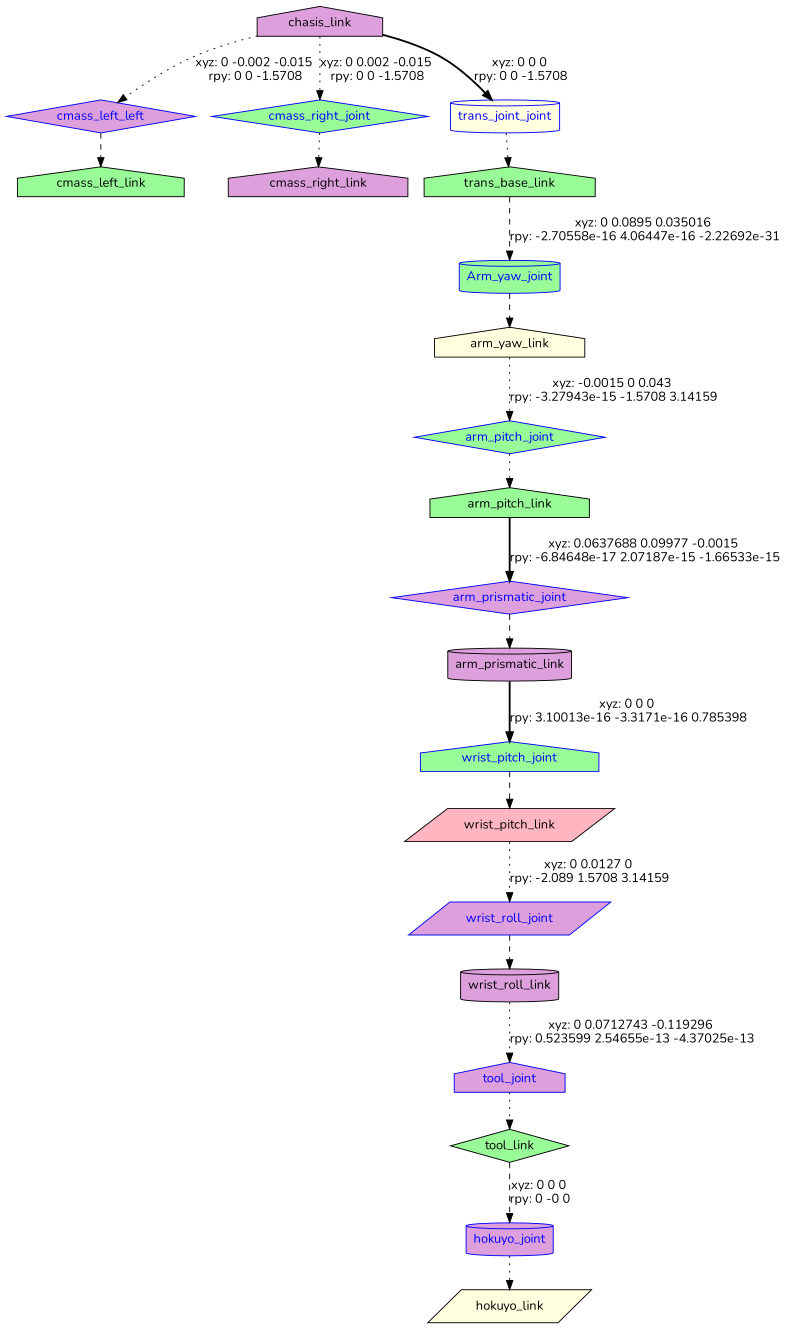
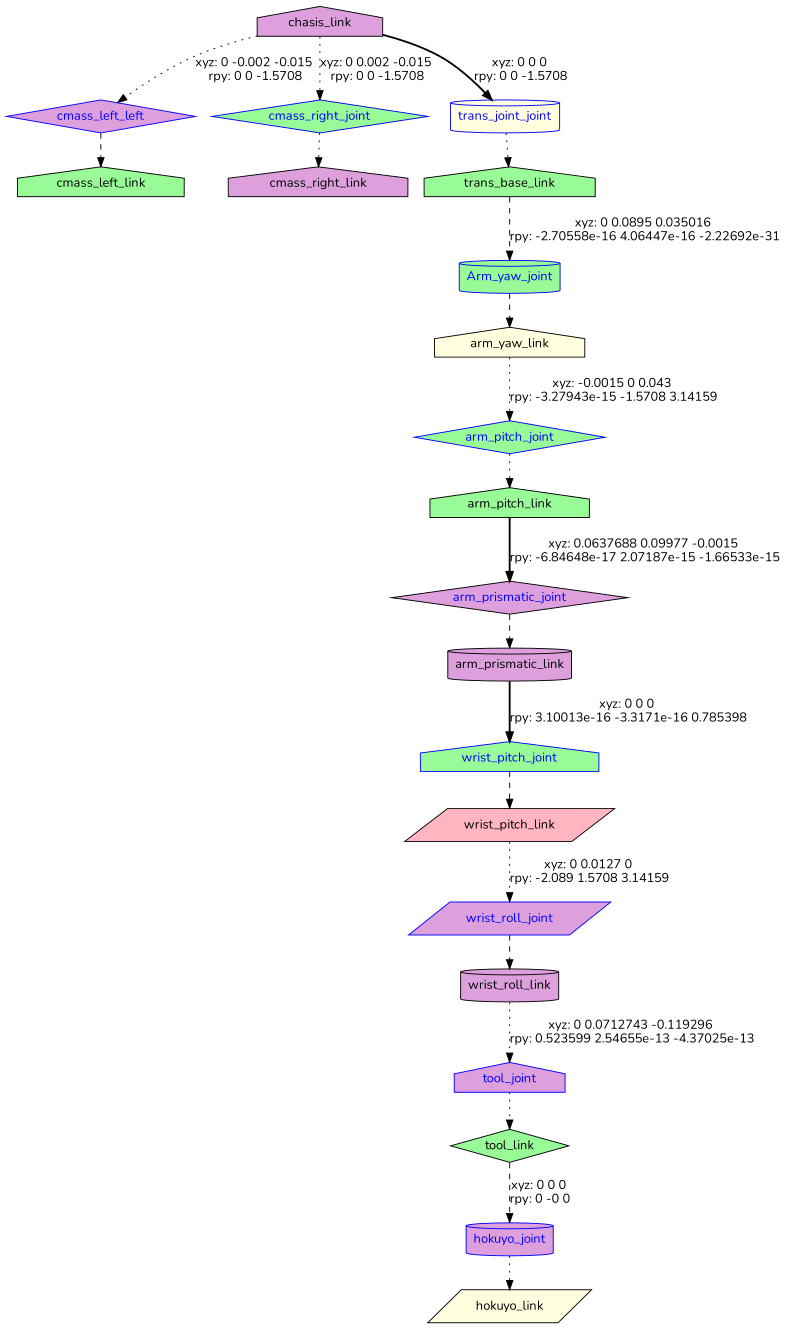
node "arm_prismatic_joint": color blue -> black
